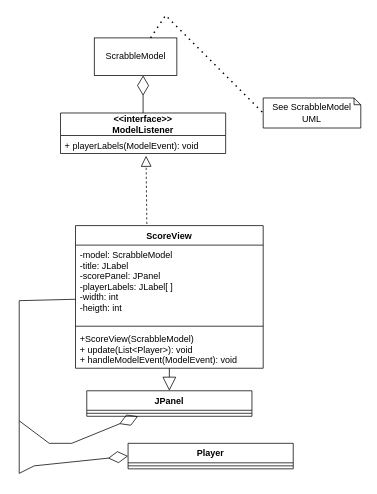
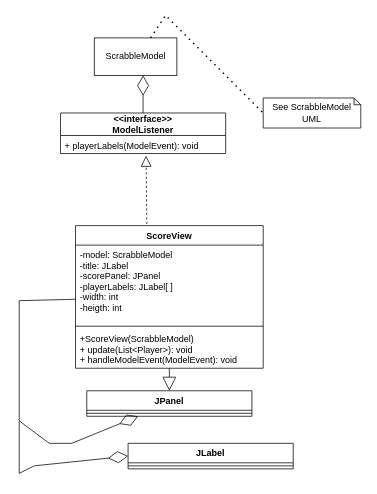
node "Player": label "Player" -> "JLabel"
